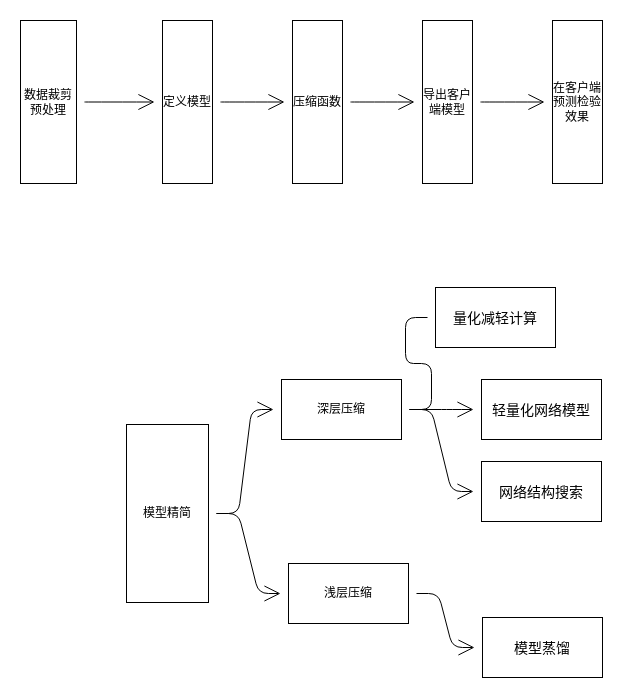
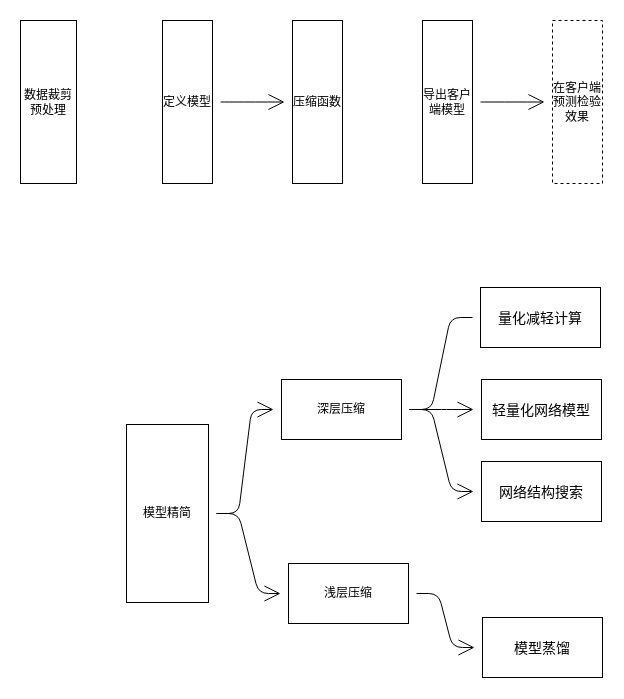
edge "数据裁剪预处理" -> "定义模型": removed
edge "压缩函数" -> "导出客户端模型": removed
node "在客户端预测检验效果": style solid -> dashed
node "量化减轻计算": moved (496, 318) -> (541, 318)
